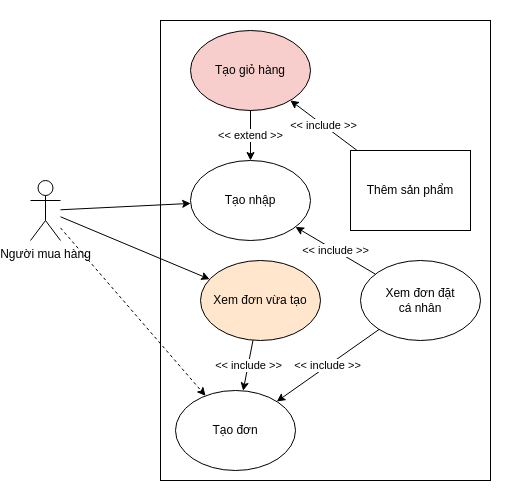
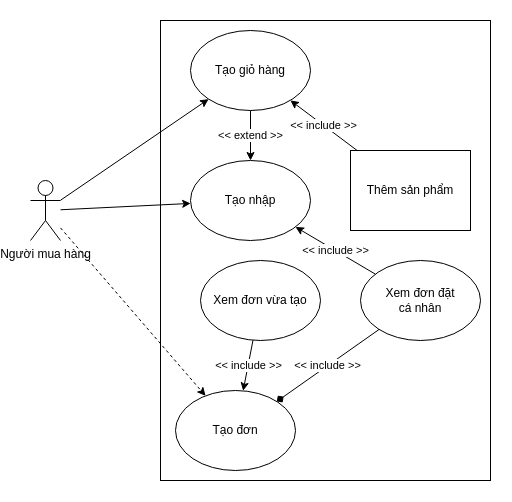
node "Tạo giỏ hàng": fillcolor #f8cecc -> #ffffff
edge "Người mua hàng" -> "Tạo giỏ hàng": added
edge "Người mua hàng" -> "Xem đơn vừa tạo": removed
node "Xem đơn vừa tạo": fillcolor #ffe6cc -> #ffffff
edge "Xem đơn đặt cá nhân" -> "Tạo đơn": arrowhead classic -> diamond
